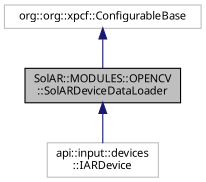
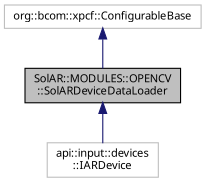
node "org::org::xpcf::ConfigurableBase": label "org::org::xpcf::ConfigurableBase" -> "org::bcom::xpcf::ConfigurableBase"
